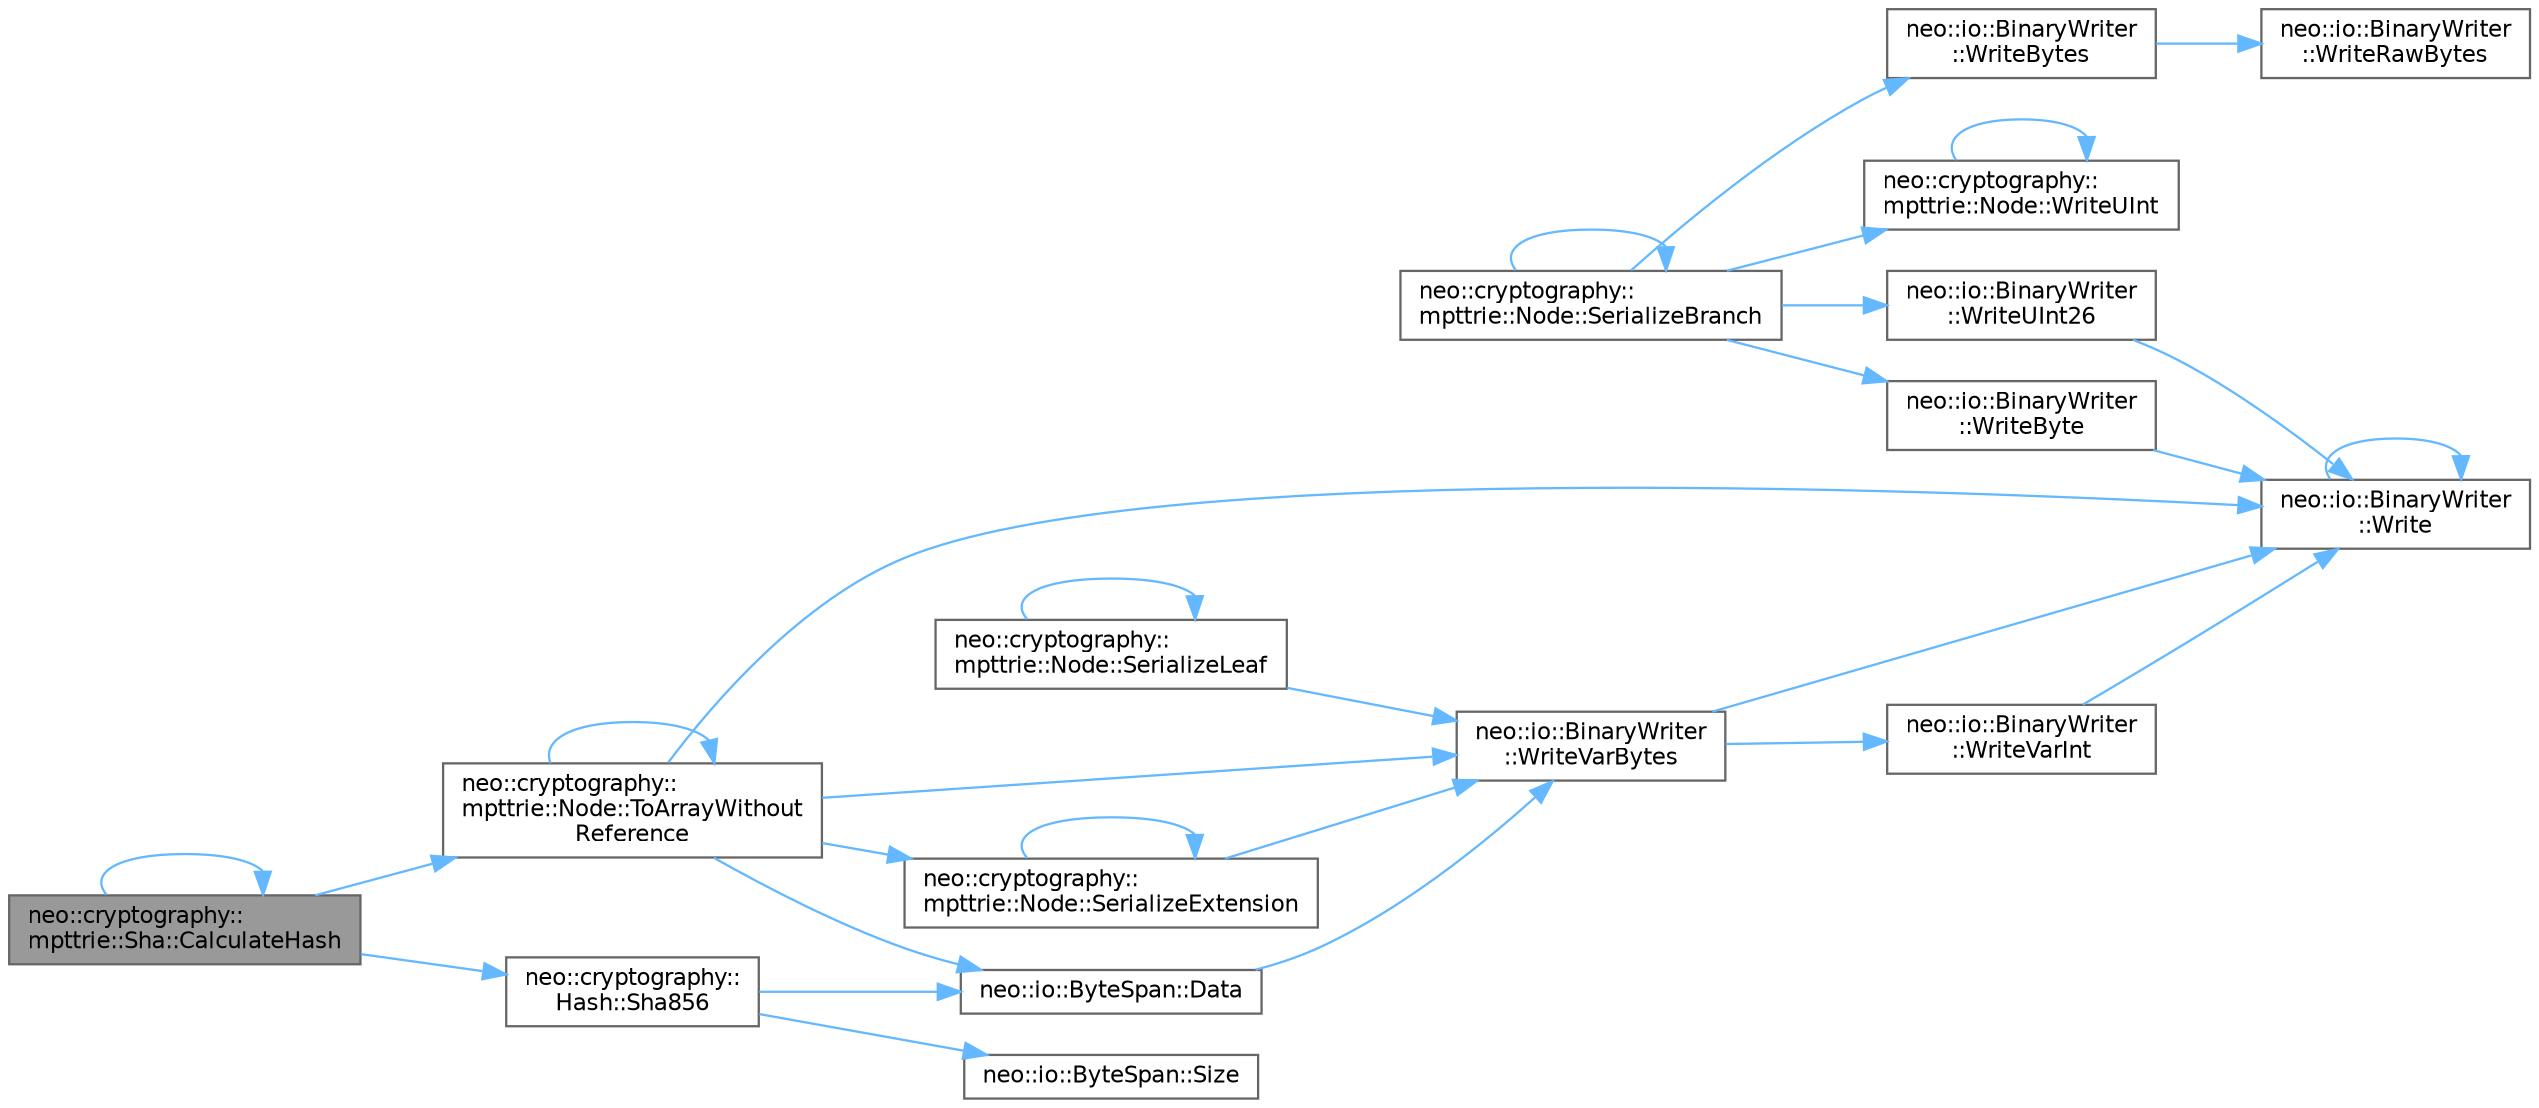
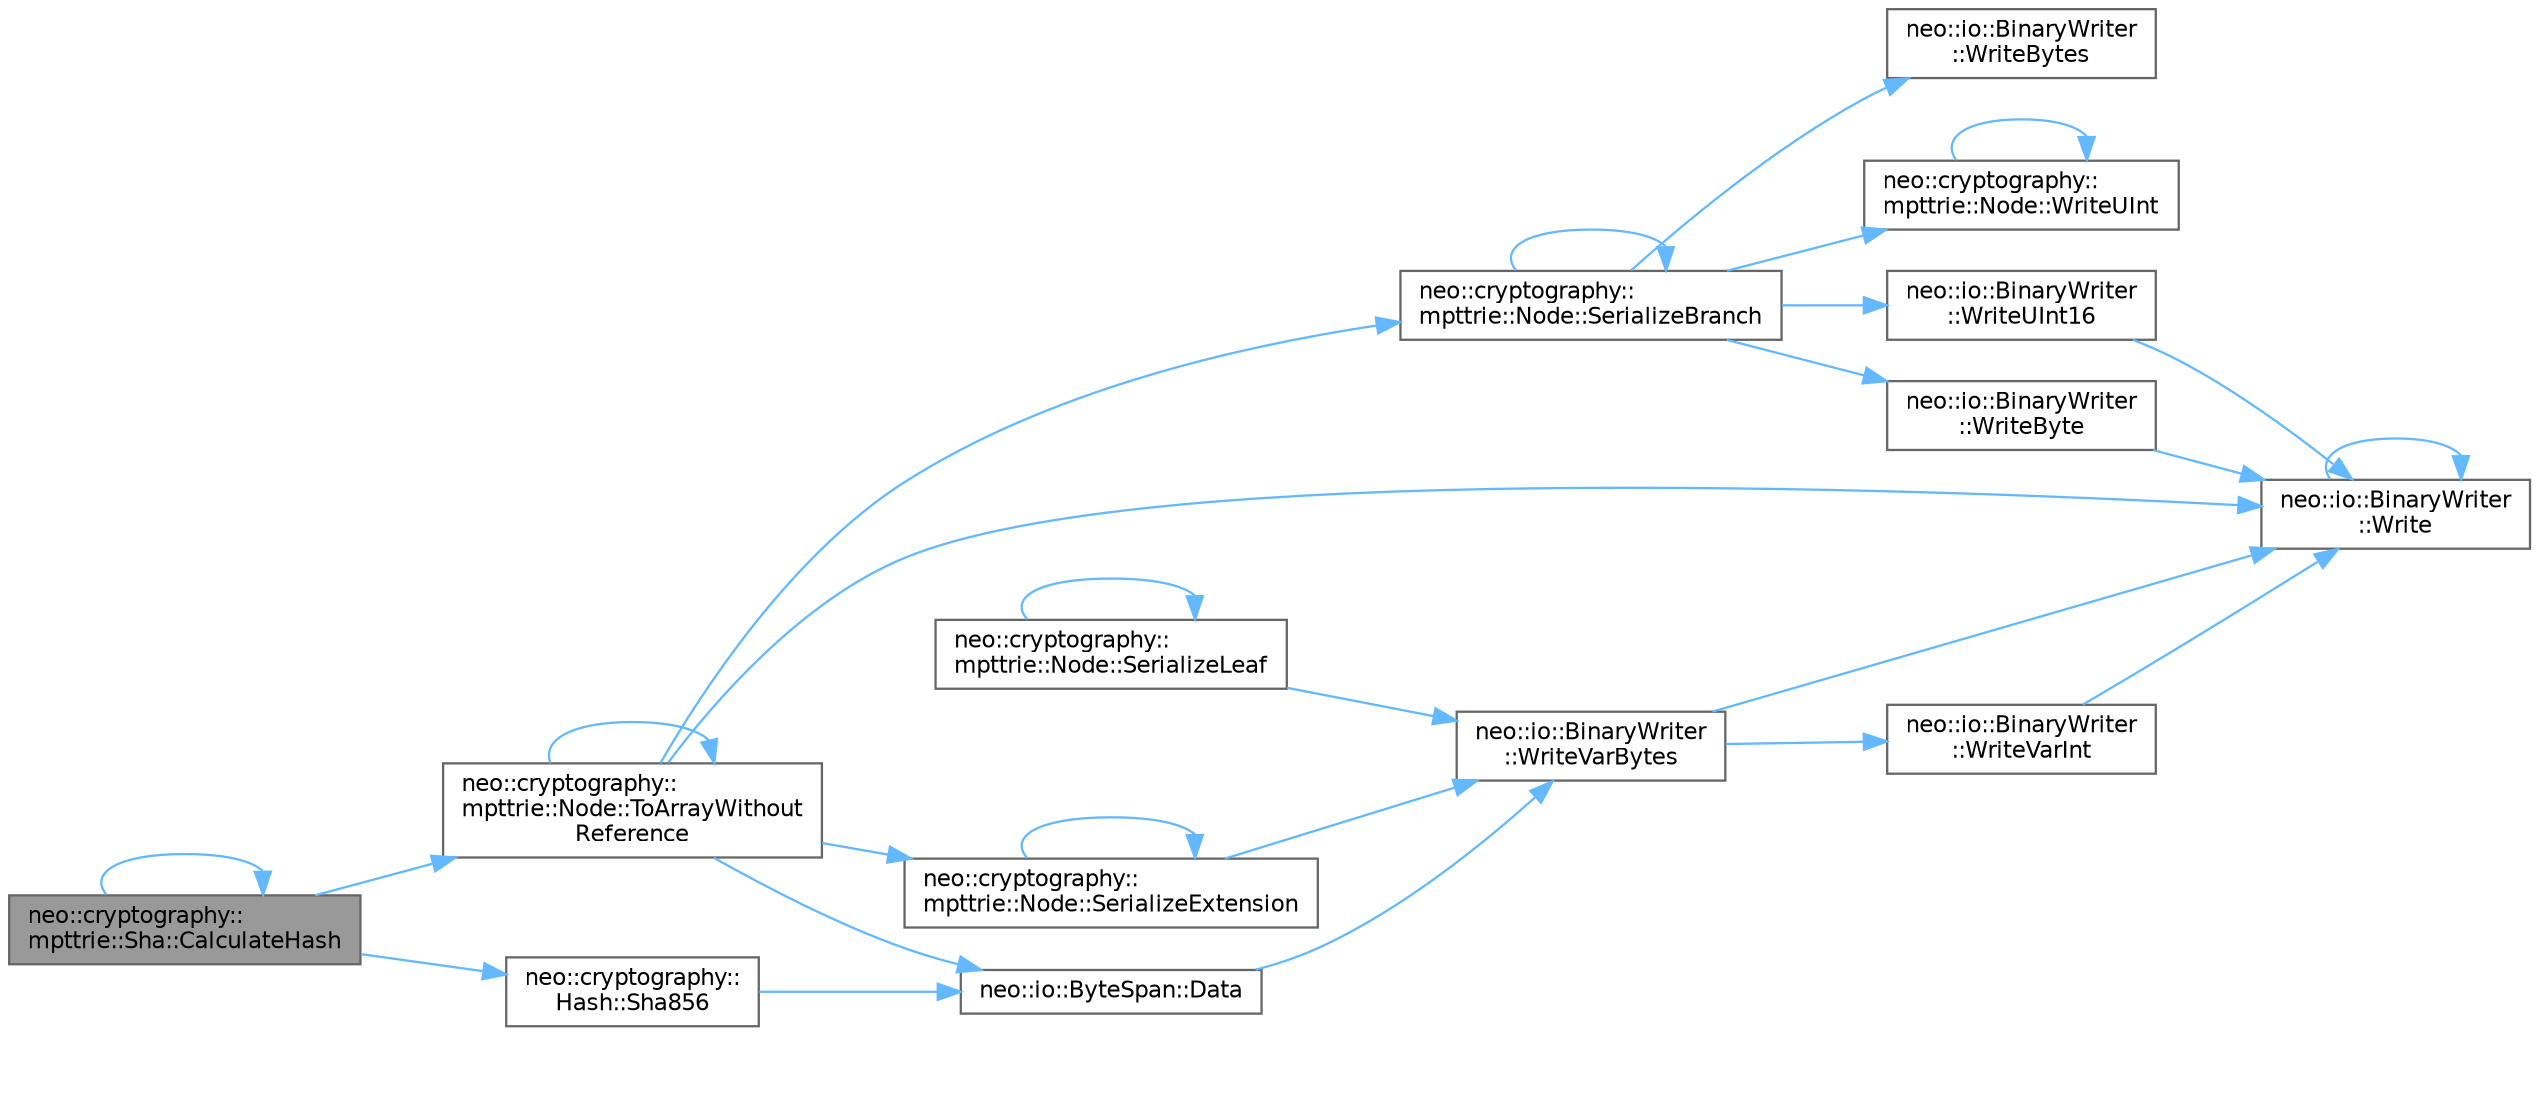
node "neo::io::BinaryWriter ::WriteRawBytes": removed
node "neo::io::BinaryWriter ::WriteUInt26": label "neo::io::BinaryWriter ::WriteUInt26" -> "neo::io::BinaryWriter ::WriteUInt16"
edge "neo::cryptography:: mpttrie::Node::ToArrayWithout Reference" -> "neo::io::BinaryWriter ::WriteVarBytes": now "neo::cryptography:: mpttrie::Node::ToArrayWithout Reference" -> "neo::cryptography:: mpttrie::Node::SerializeBranch"
node "neo::io::ByteSpan::Size": removed
